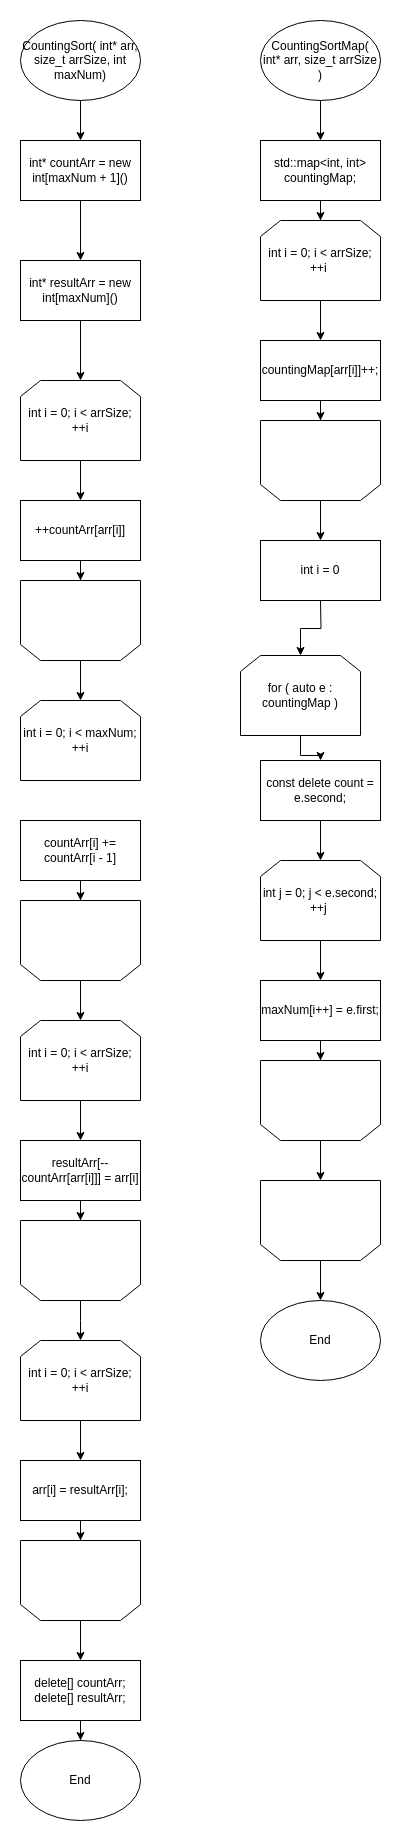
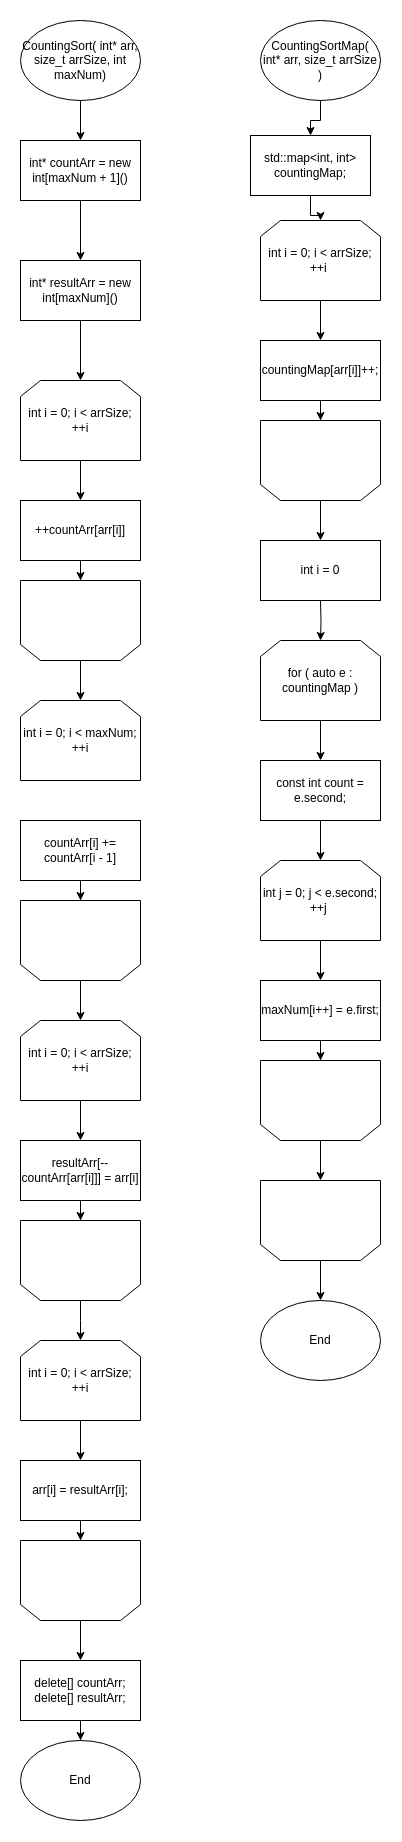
node "std::map<int, int> countingMap;": moved (321, 171) -> (311, 166)
node "for ( auto e : countingMap )": moved (301, 696) -> (321, 681)
node "const delete count = e.second;": label "const delete count = e.second;" -> "const int count = e.second;"
